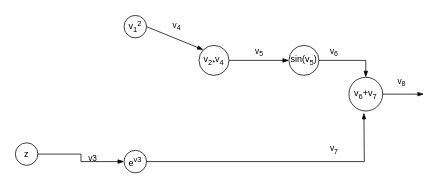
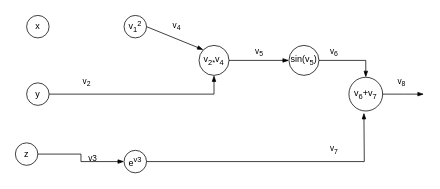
node "x": added
node "y": added
edge "y" -> "v2*v4": added, label "v2"
